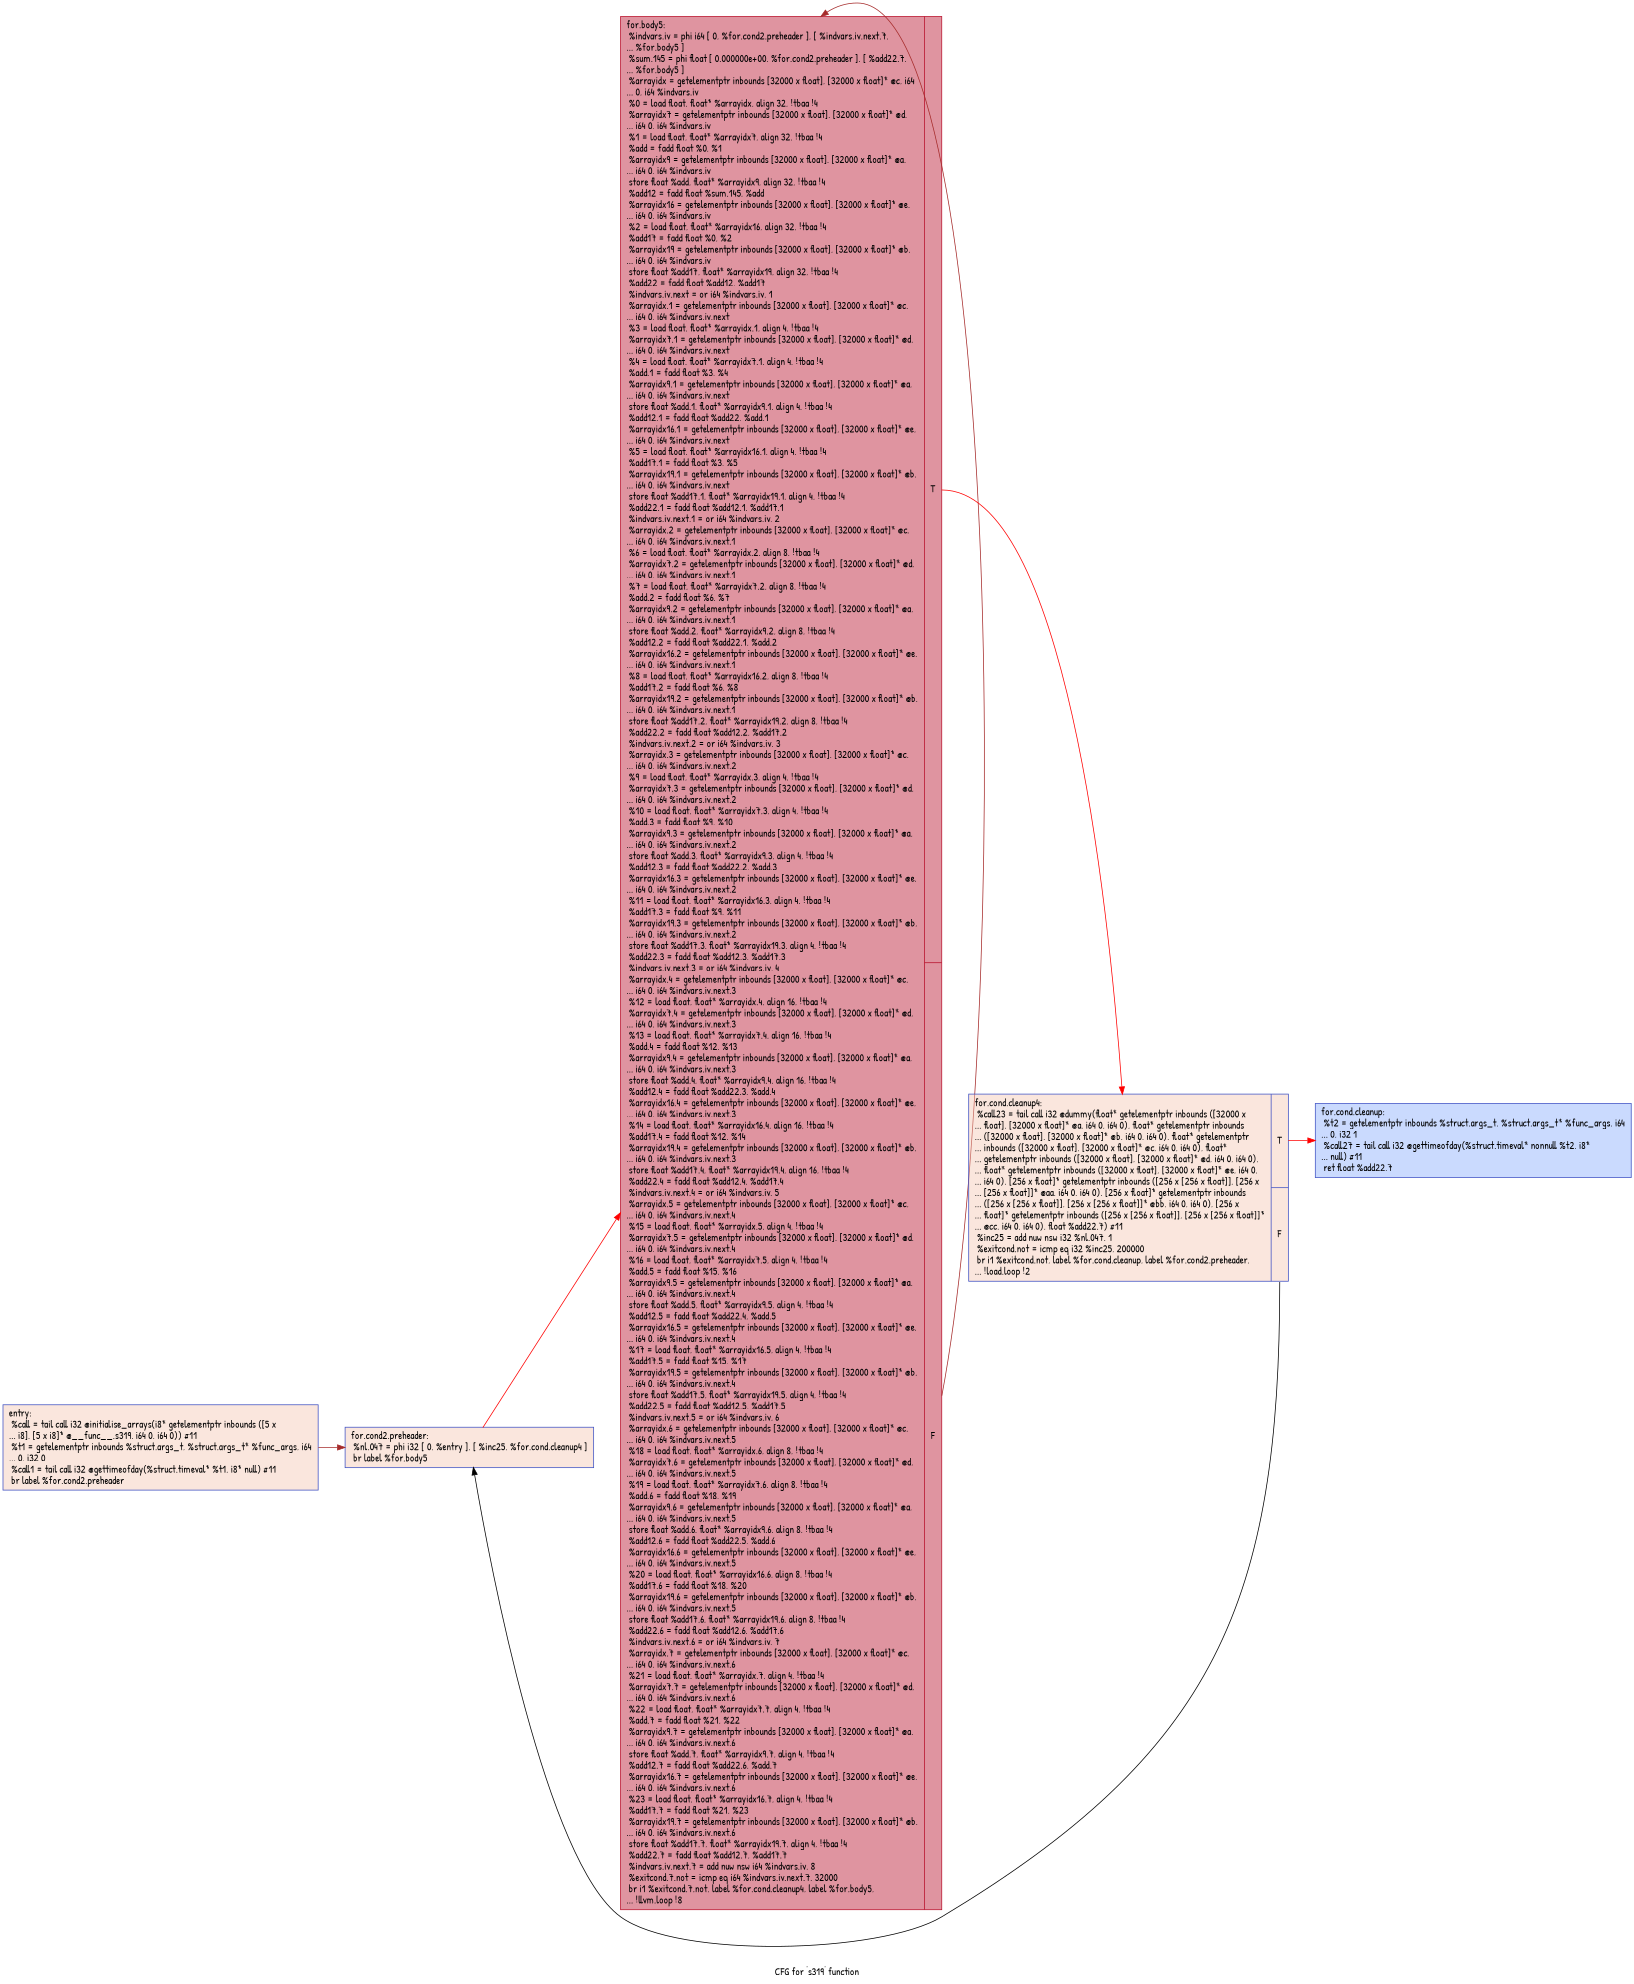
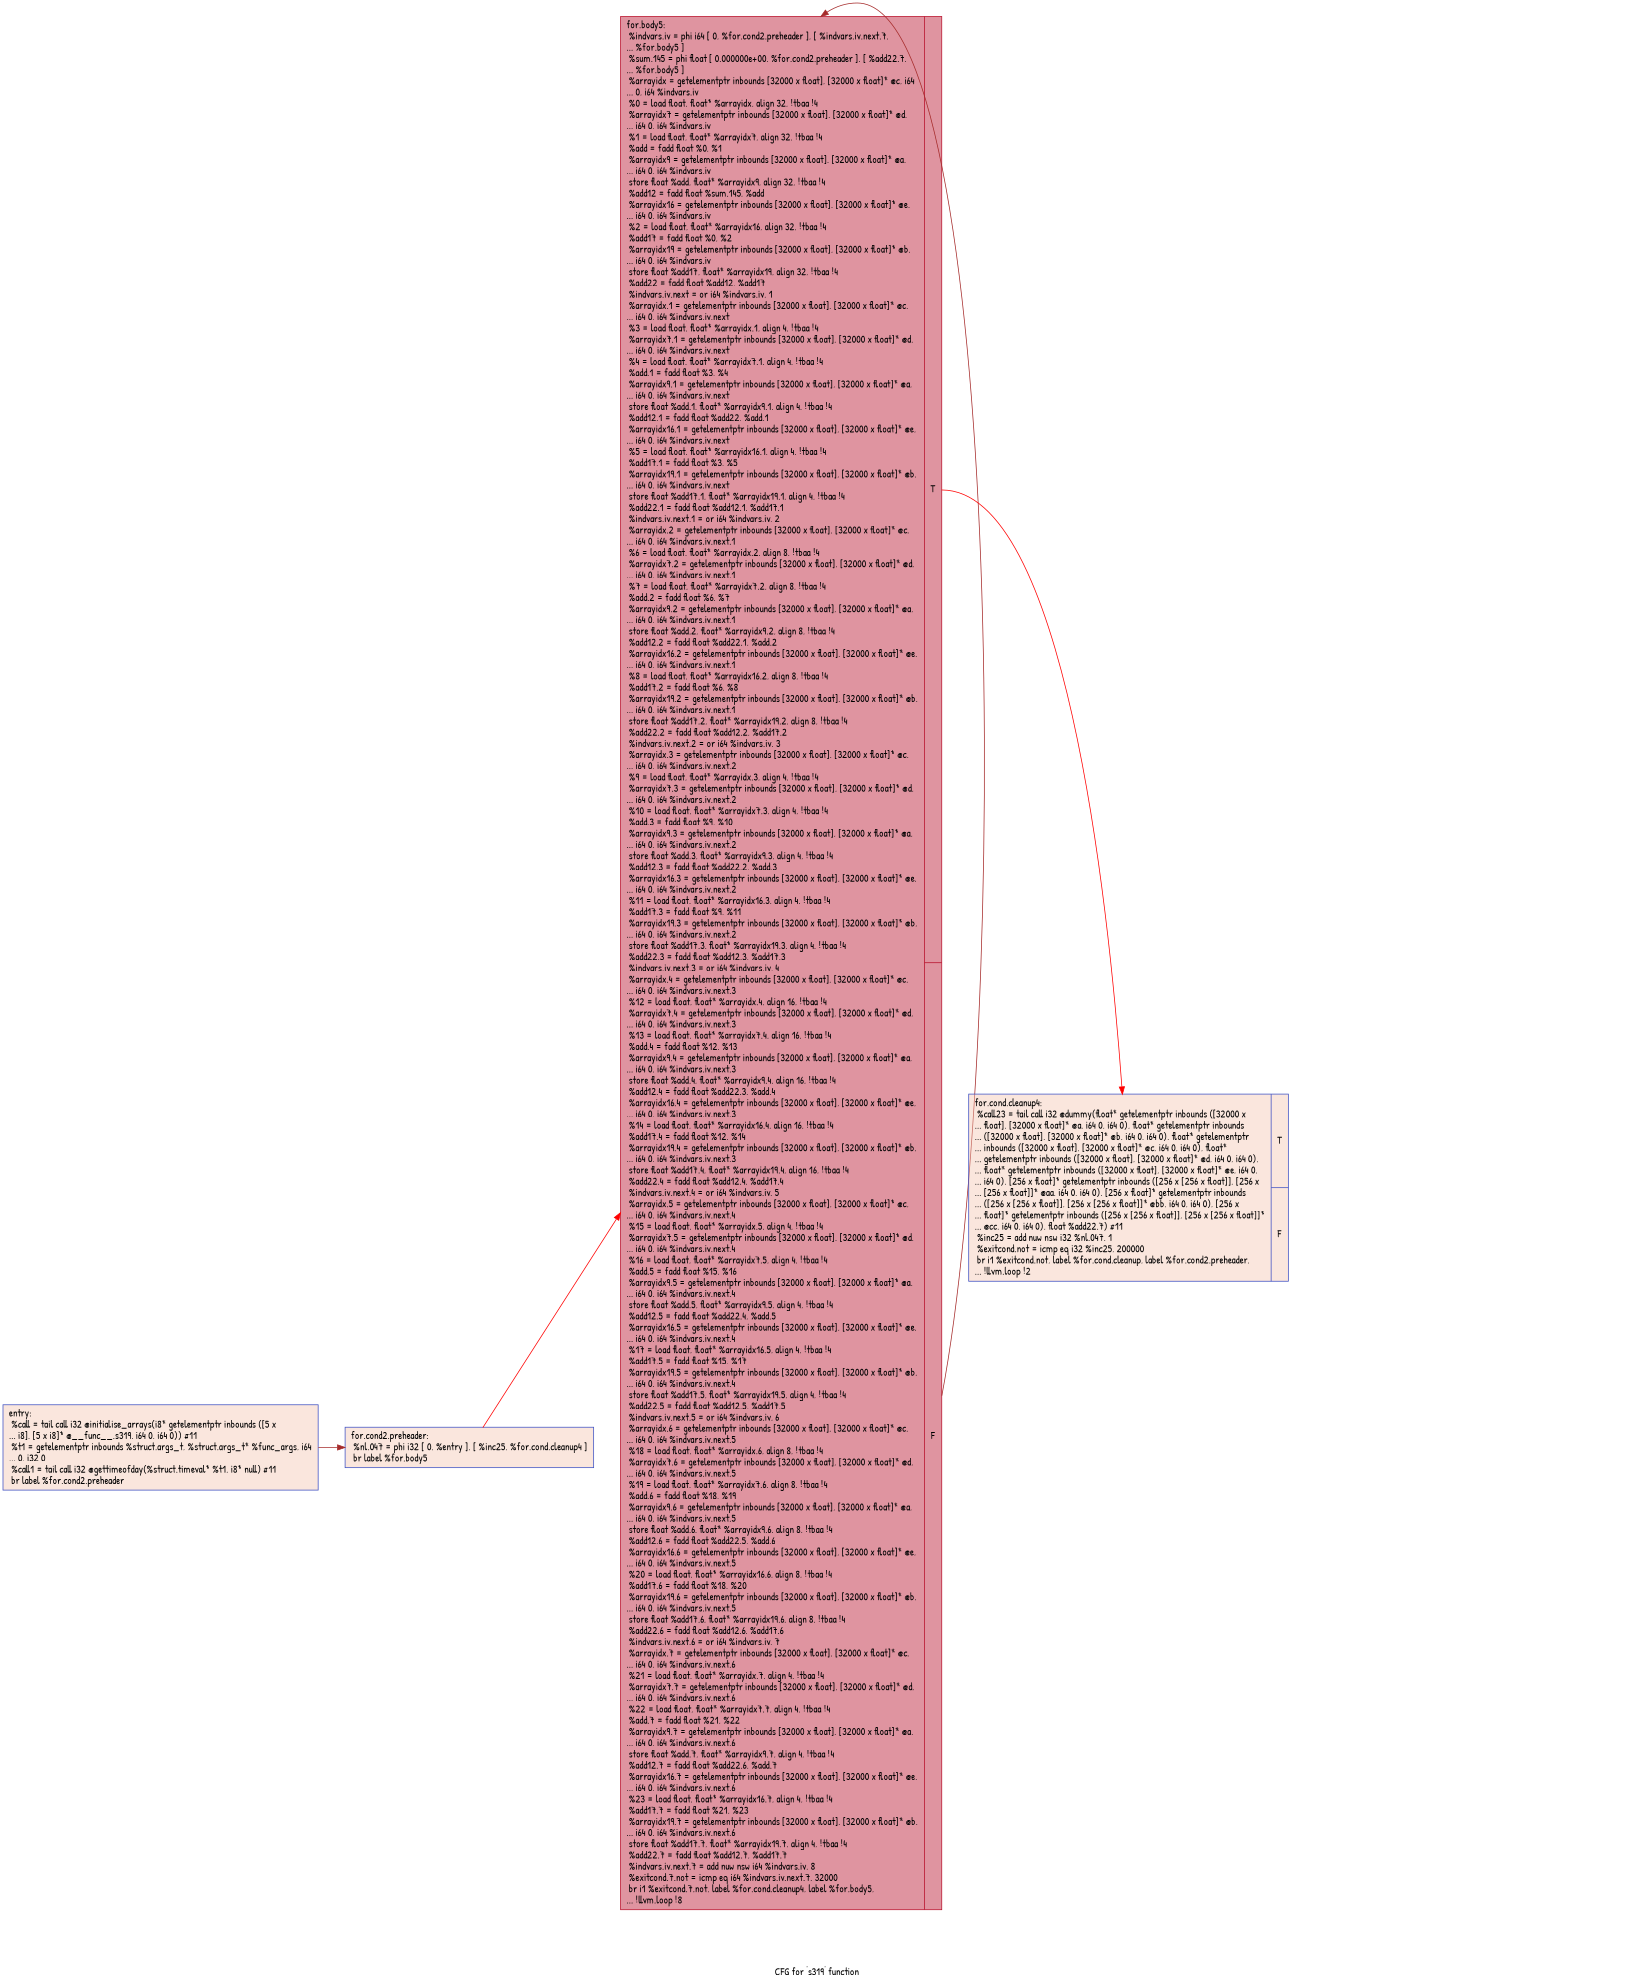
node "for.cond.cleanup:": removed
node "for.cond.cleanup4:": text "... !load.loop !2" -> "... !llvm.loop !2"
edge "for.cond.cleanup4:" -> "for.cond2.preheader:": removed
